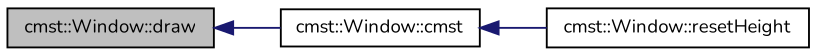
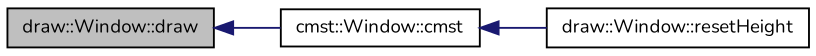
node "cmst::Window::draw": label "cmst::Window::draw" -> "draw::Window::draw"
node "cmst::Window::resetHeight": label "cmst::Window::resetHeight" -> "draw::Window::resetHeight"
